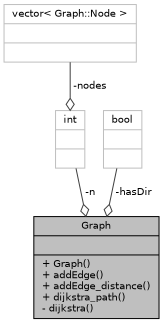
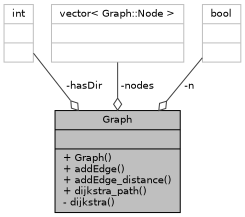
edge "vector< Graph::Node >" -> "int": now "vector< Graph::Node >" -> "Graph"
edge "int" -> "Graph": label " -n" -> " -hasDir"
edge "bool" -> "Graph": label " -hasDir" -> " -n"
